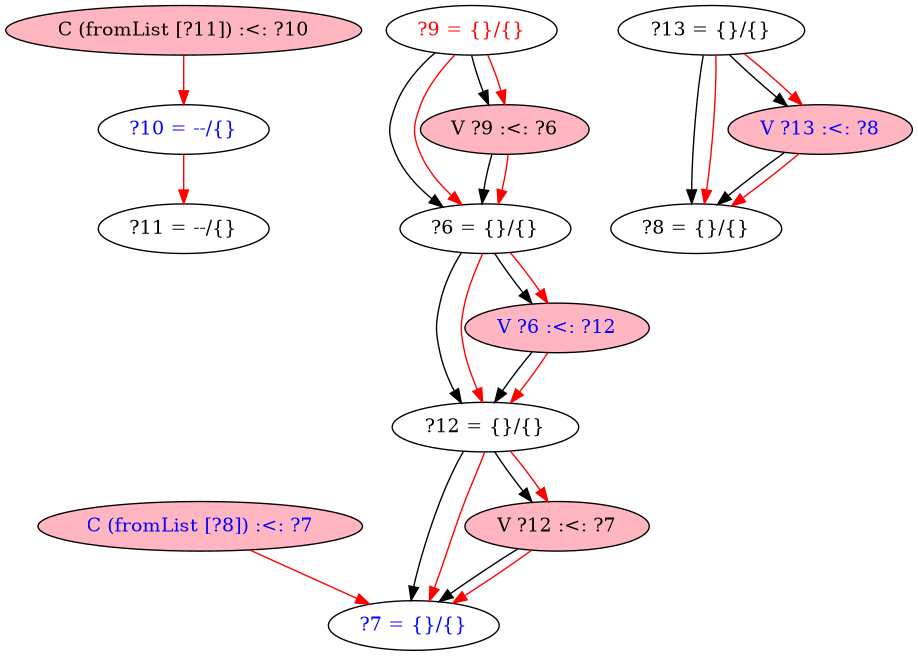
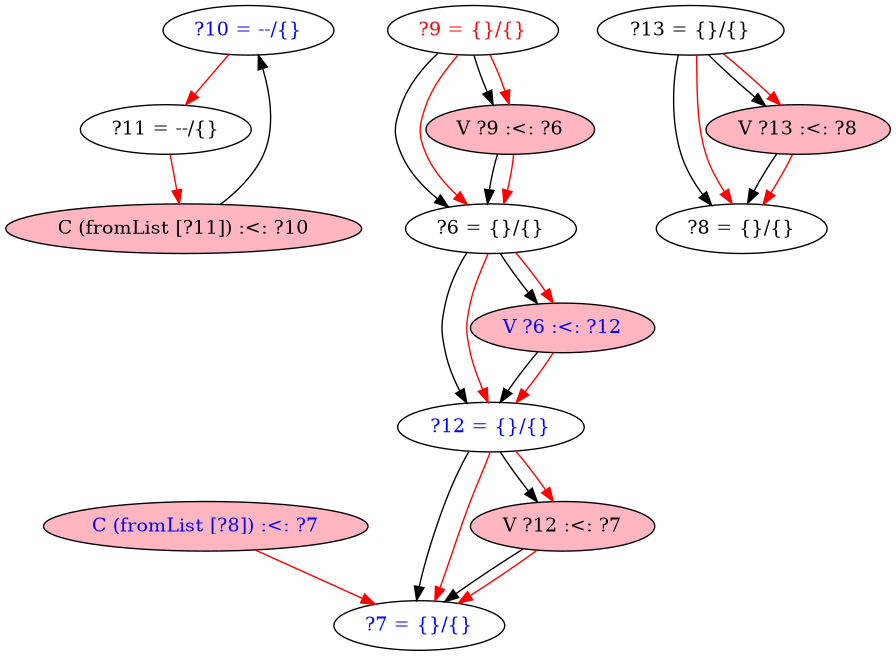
edge "C (fromList [?11]) :<: ?10" -> "?10 = --/{}": color red -> black
node "V ?13 :<: ?8": fontcolor blue -> black
edge "?11 = --/{}" -> "C (fromList [?11]) :<: ?10": added
node "?12 = {}/{}": fontcolor black -> blue
